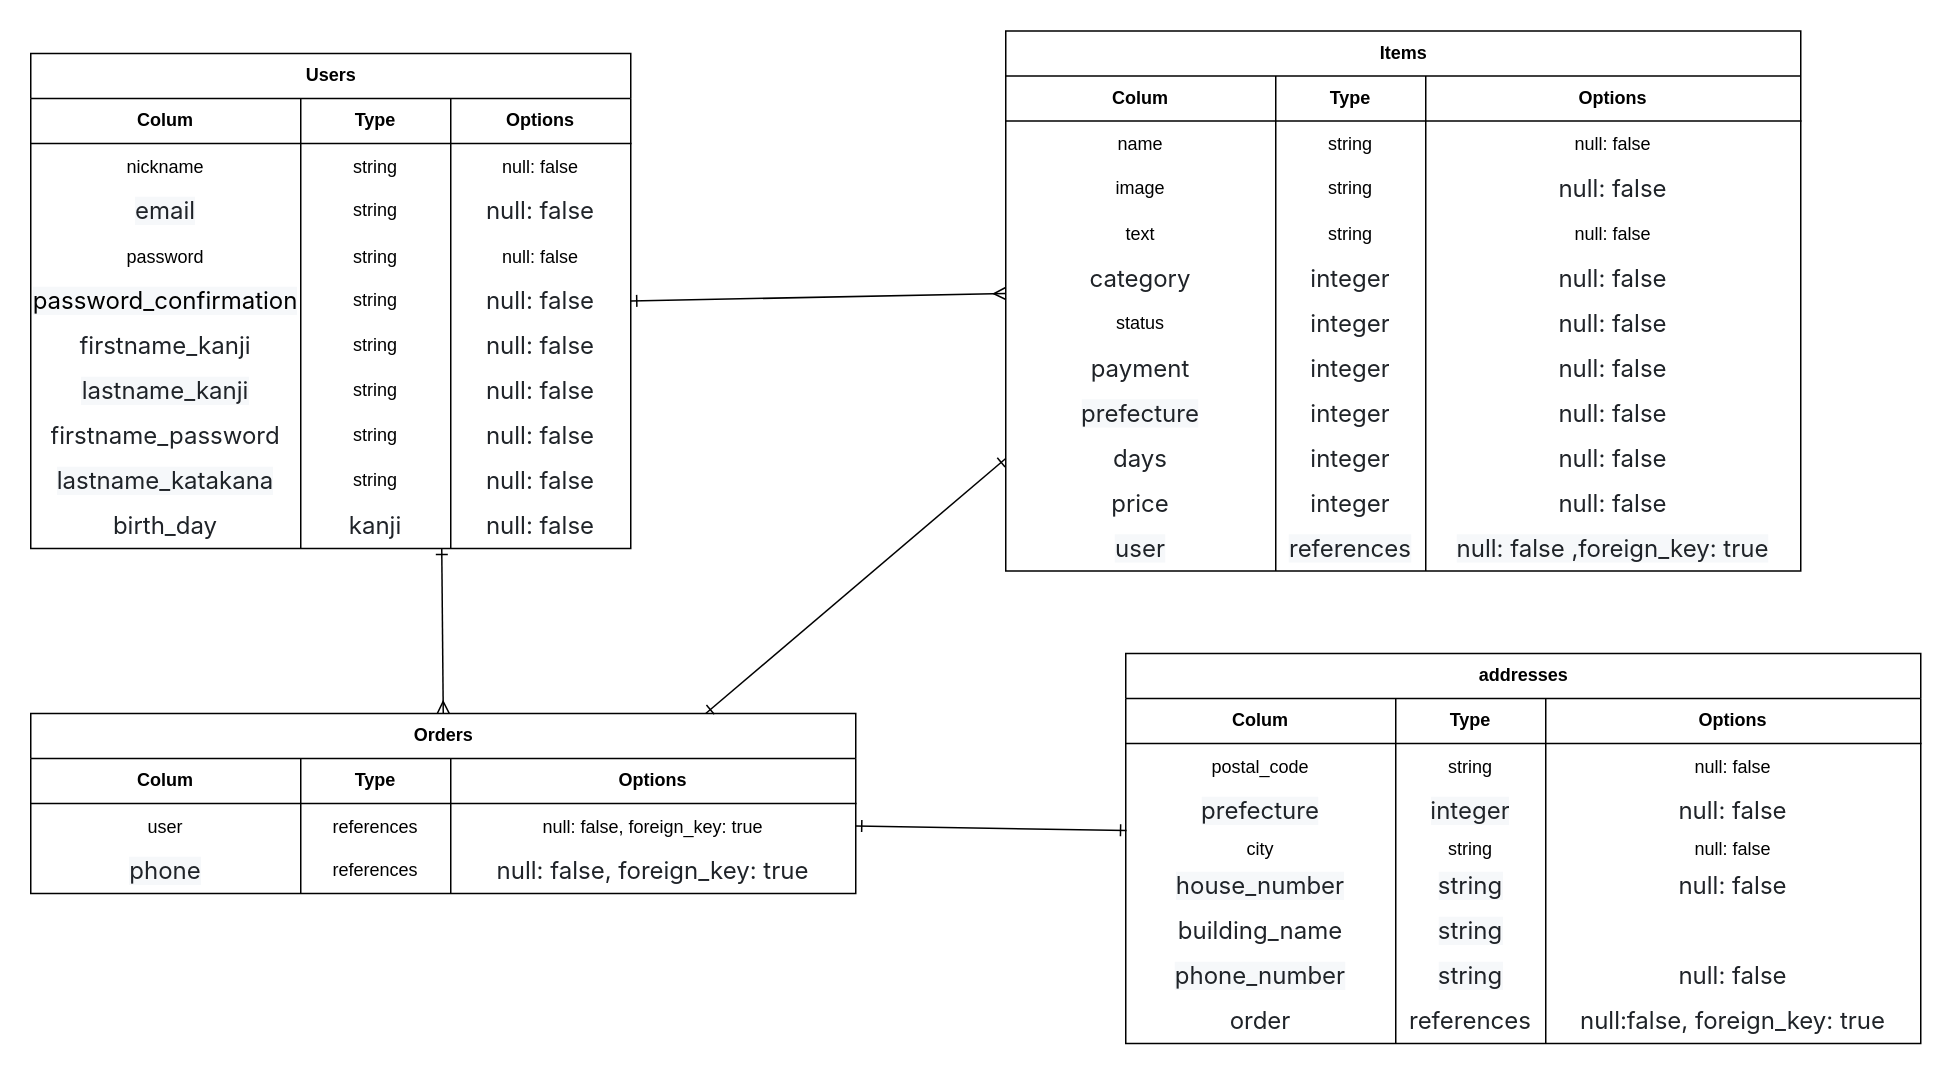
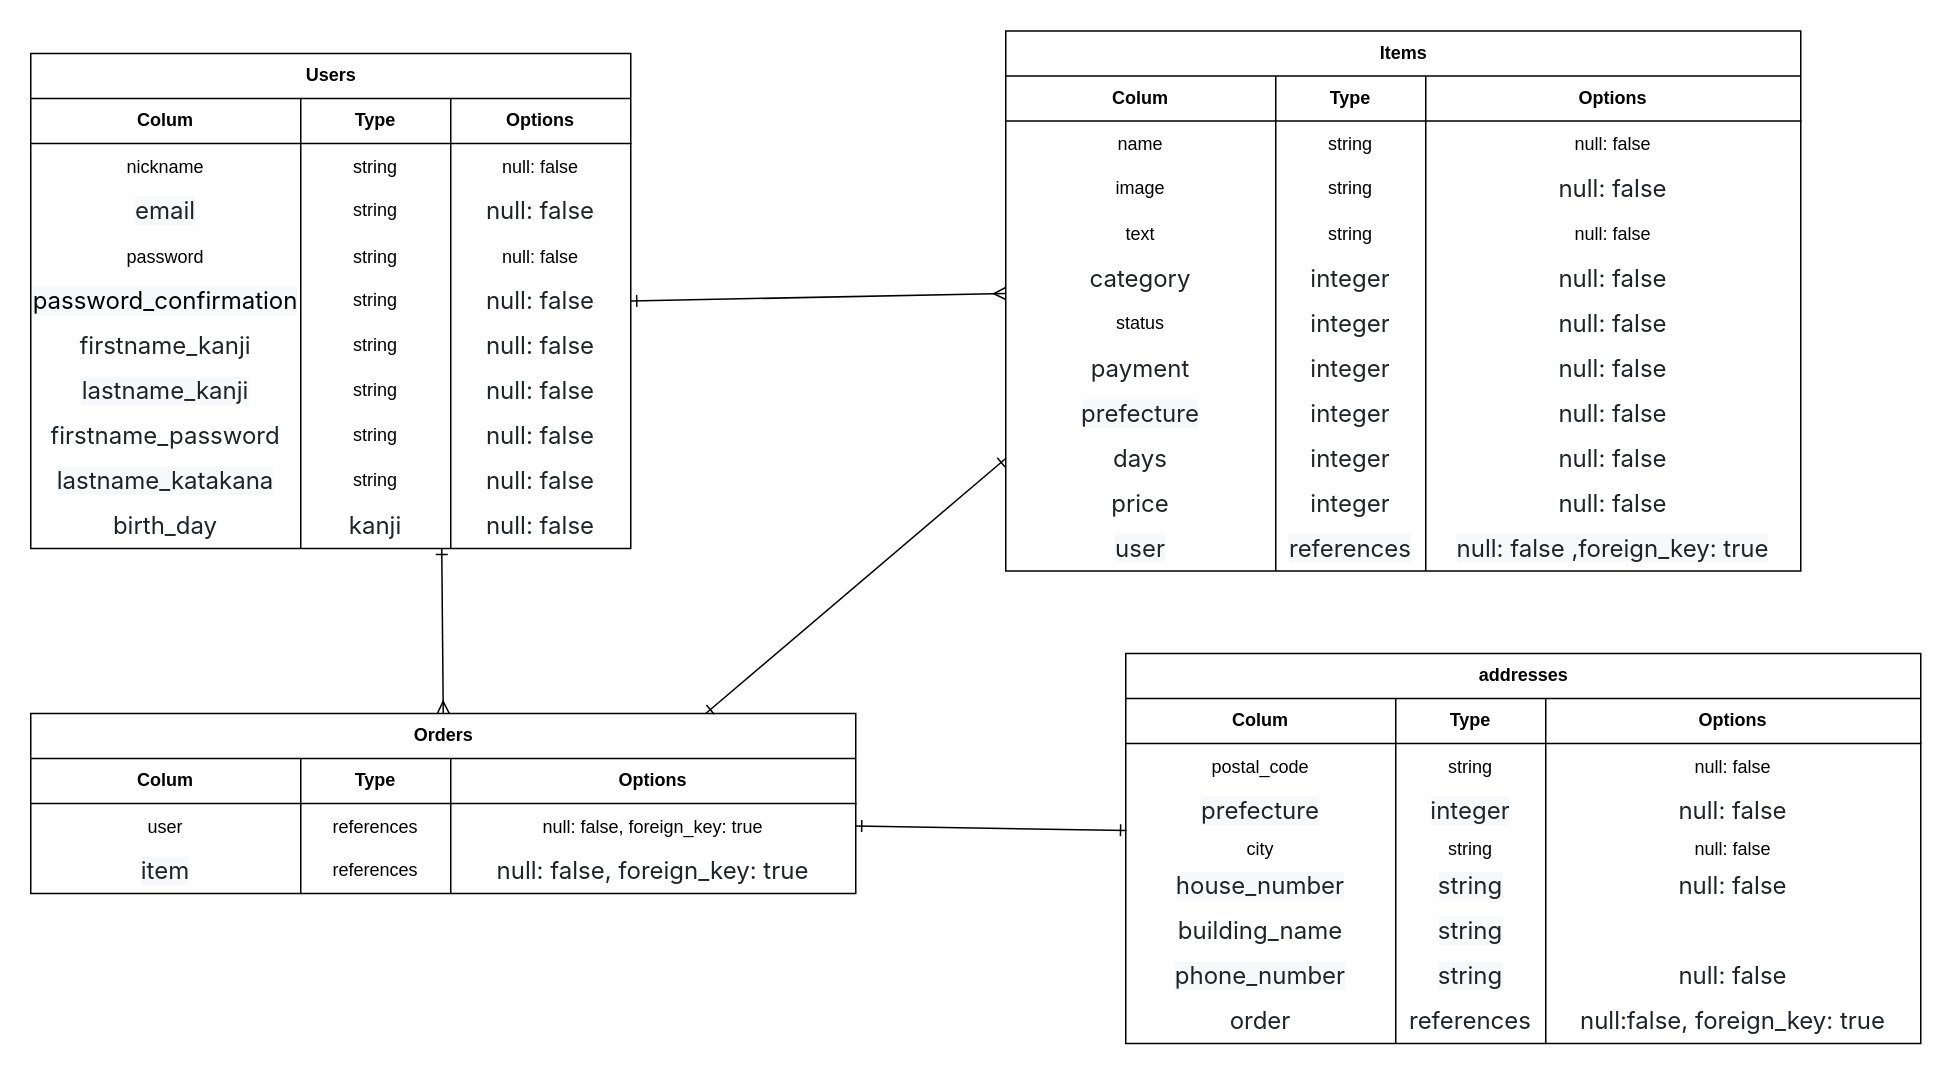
node "phone": label "phone" -> "item"
